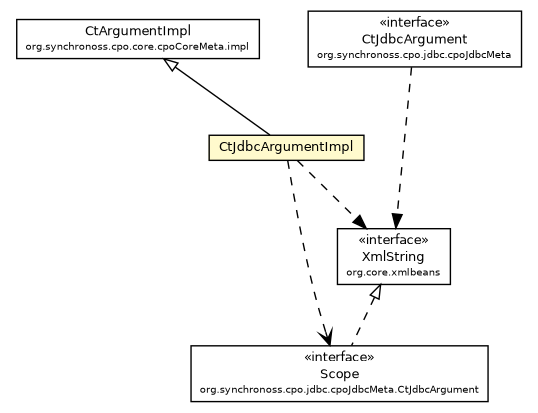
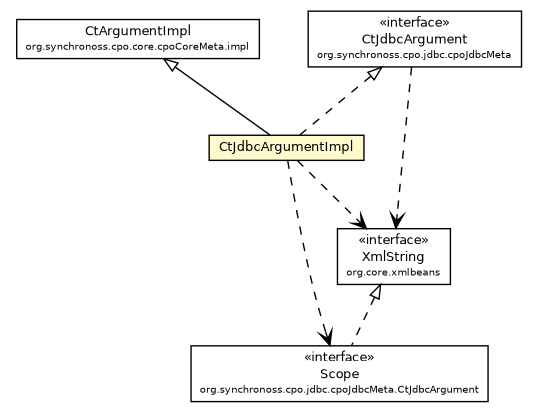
edge "CtJdbcArgumentImpl" -> "CtJdbcArgument": added
edge "CtJdbcArgument" -> "XmlString": arrowhead normal -> open
edge "CtJdbcArgumentImpl" -> "XmlString": arrowhead normal -> open
